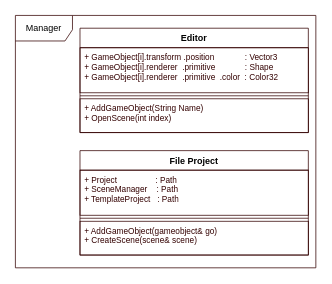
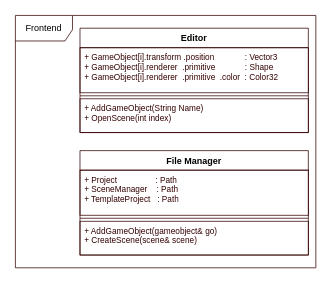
node "Manager": label "Manager" -> "Frontend"
node "File Project": label "File Project" -> "File Manager"
